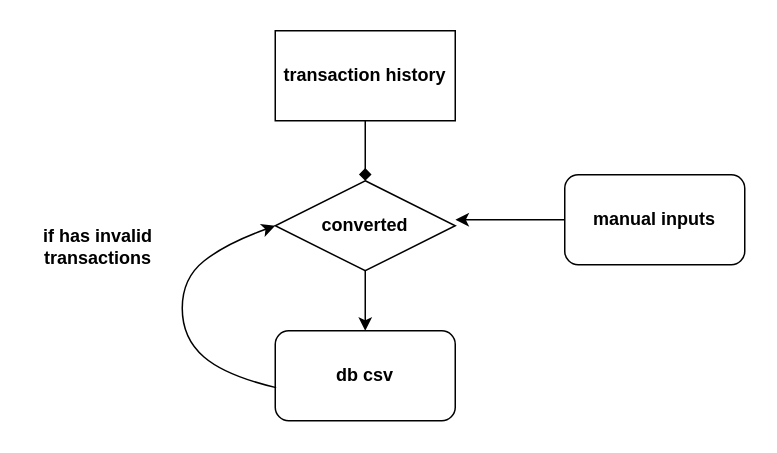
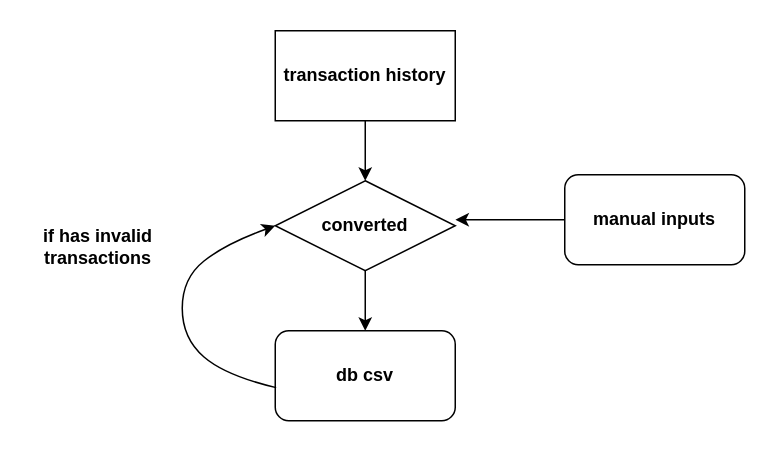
edge "transaction history" -> "converted": arrowhead diamond -> classic
